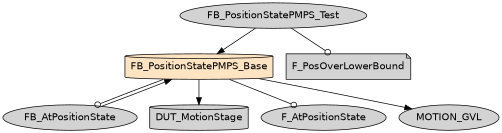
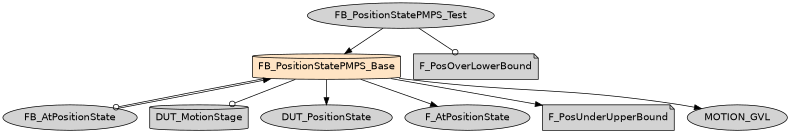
edge "FB_PositionStatePMPS_Base" -> "DUT_MotionStage": arrowhead normal -> odot
edge "FB_PositionStatePMPS_Base" -> "F_AtPositionState": arrowhead odot -> normal
node "DUT_PositionState": added
node "F_PosUnderUpperBound": added
